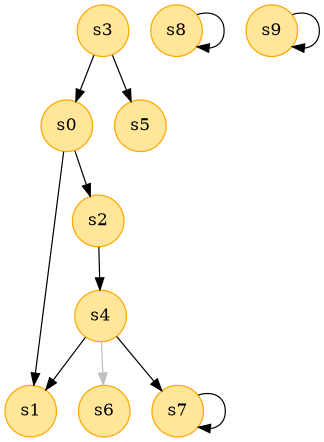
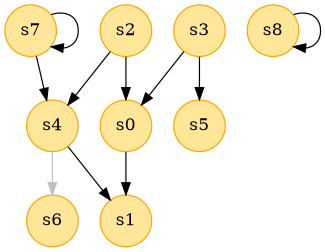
node "s9": removed
edge "s0" -> "s2": reversed
edge "s4" -> "s7": reversed
